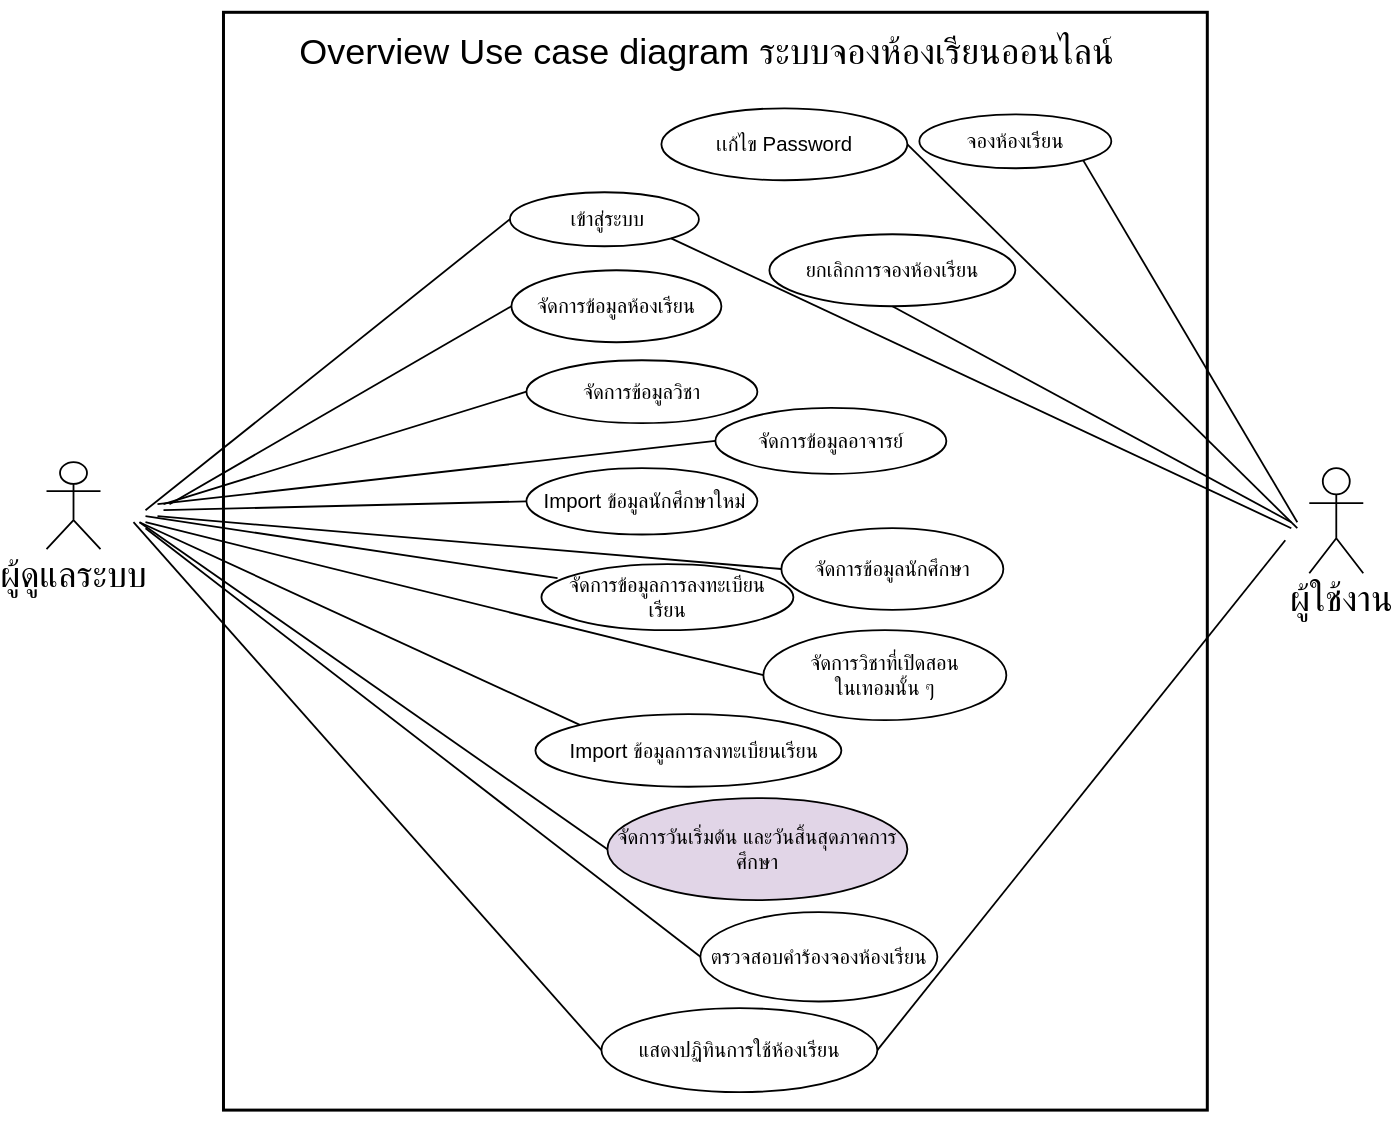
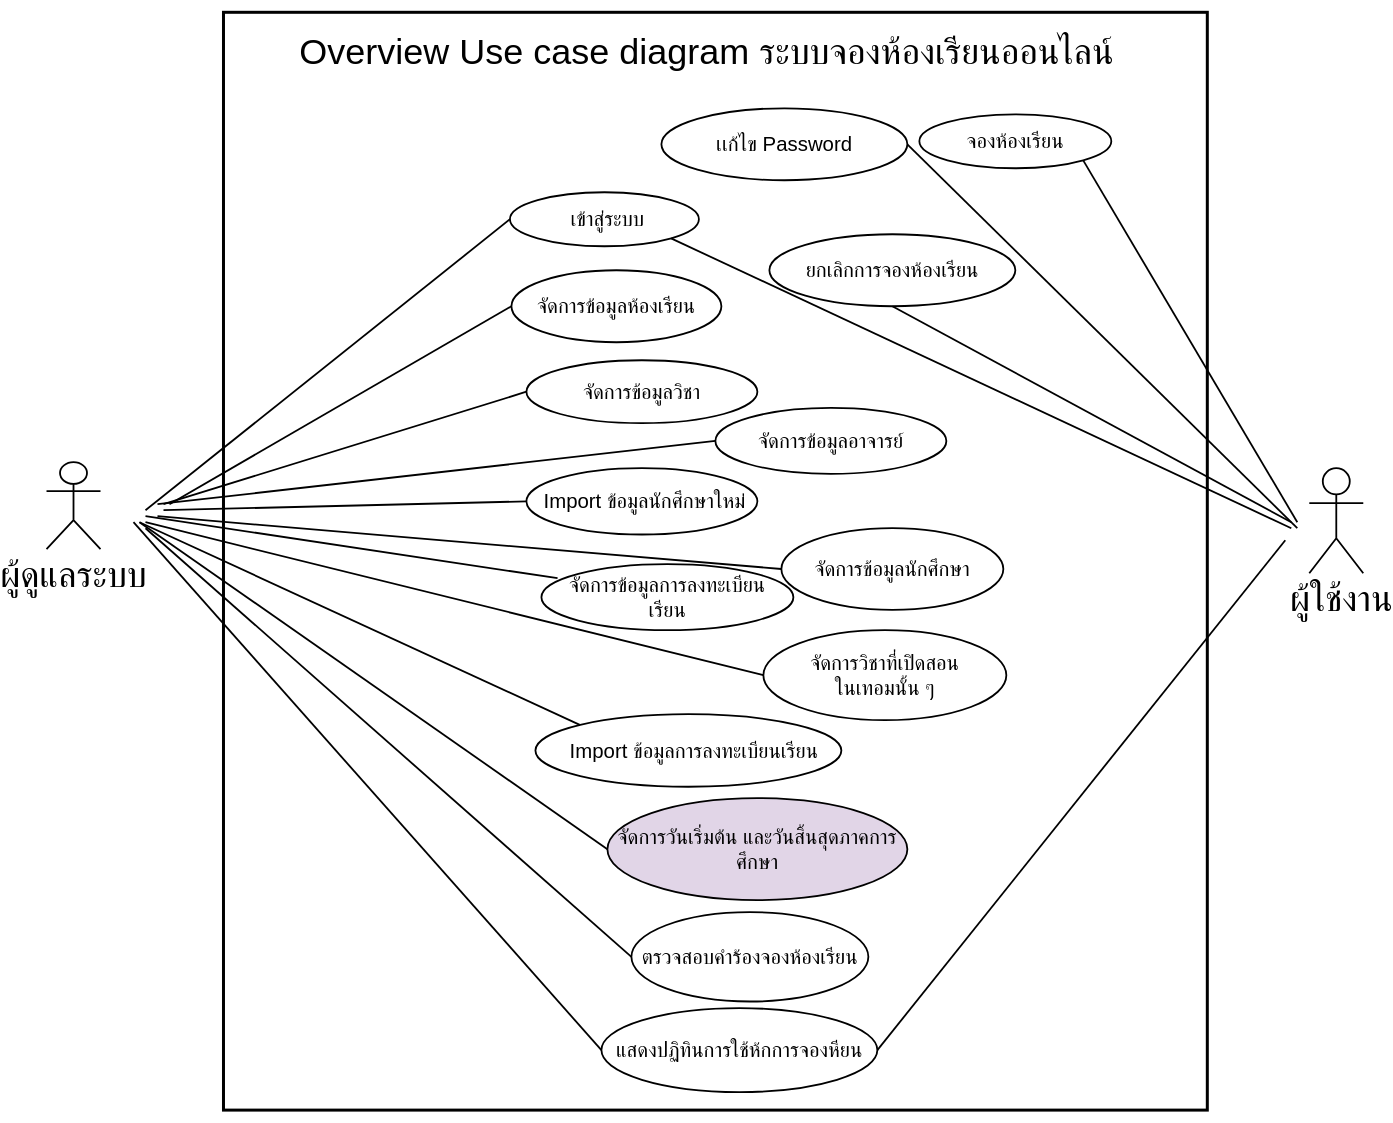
node "ตรวจสอบคำร้องจองห้องเรียน": moved (819, 957) -> (750, 957)
node "แสดงปฏิทินการใช้ห้องเรียน": label "แสดงปฏิทินการใช้ห้องเรียน" -> "แสดงปฏิทินการใช้ห้กการจองหียน"
